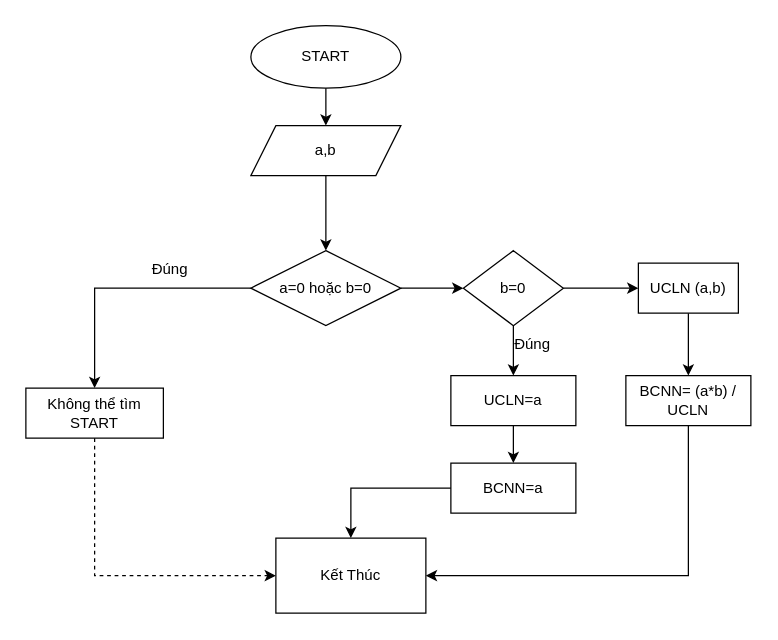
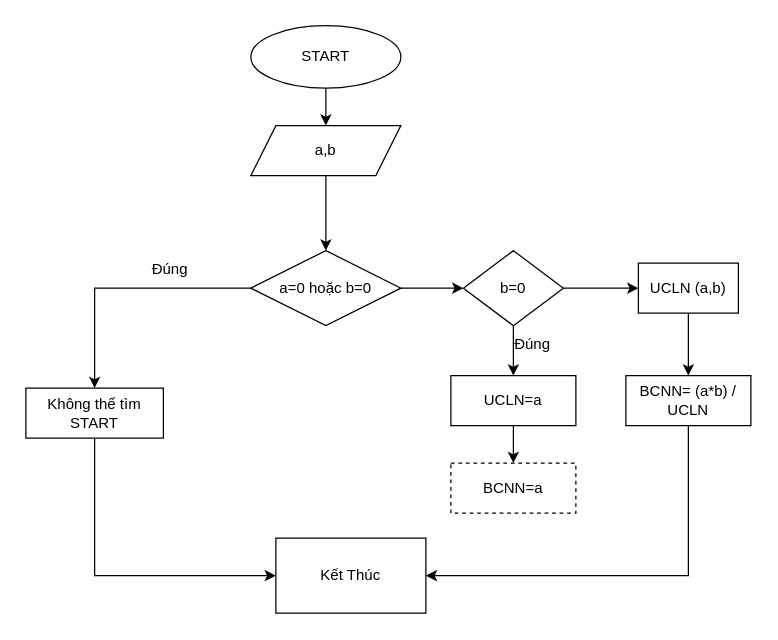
edge "BCNN=a" -> "Kết Thúc": removed
node "BCNN=a": style solid -> dashed
edge "Không thể tìm START" -> "Kết Thúc": style dashed -> solid
